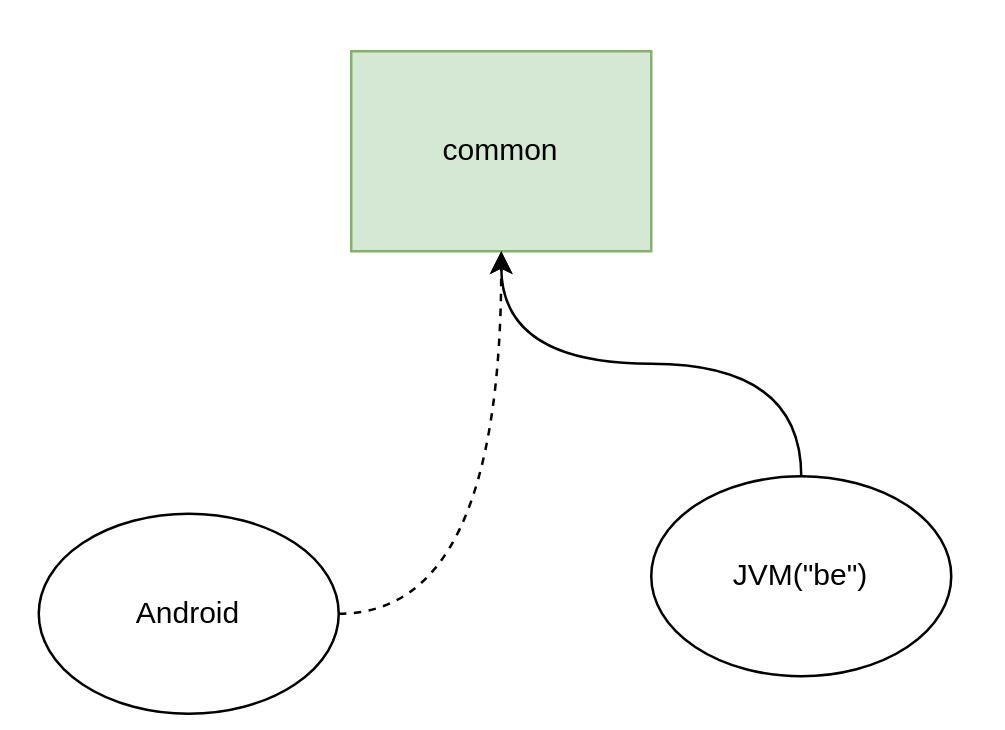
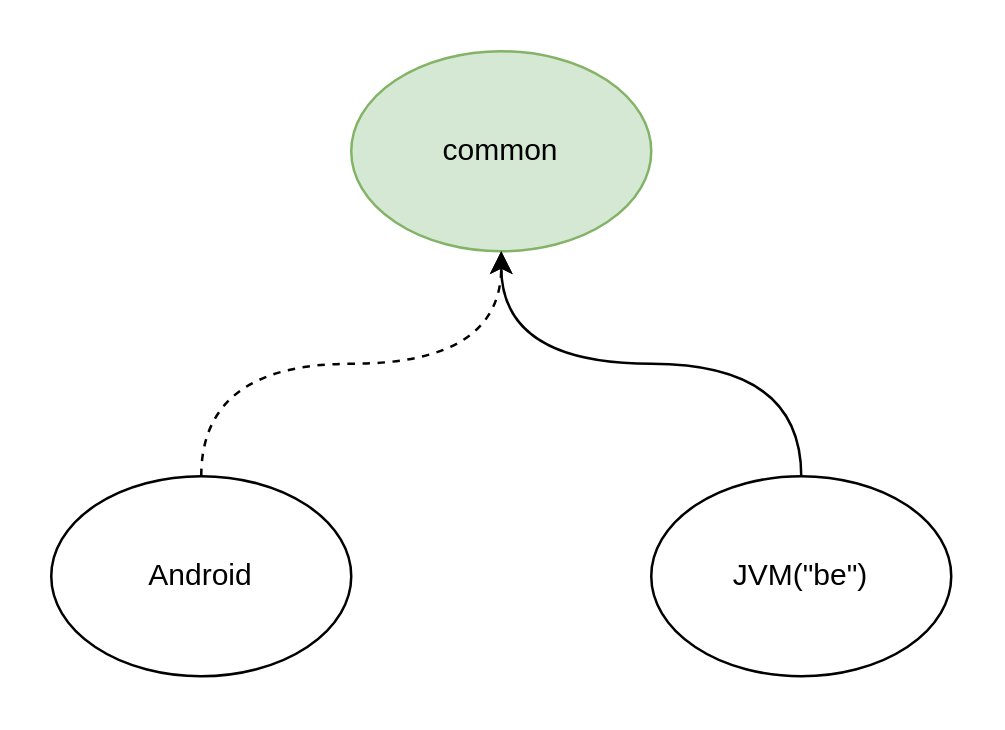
node "common": shape rectangle -> ellipse
node "Android": moved (189, 614) -> (201, 576)
